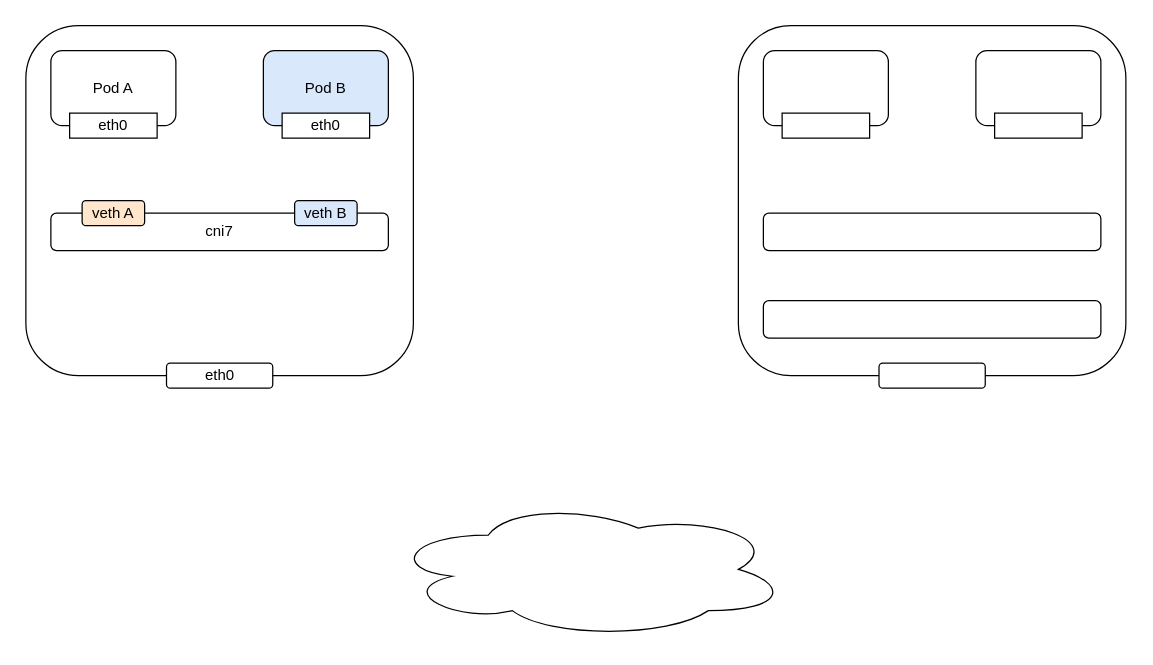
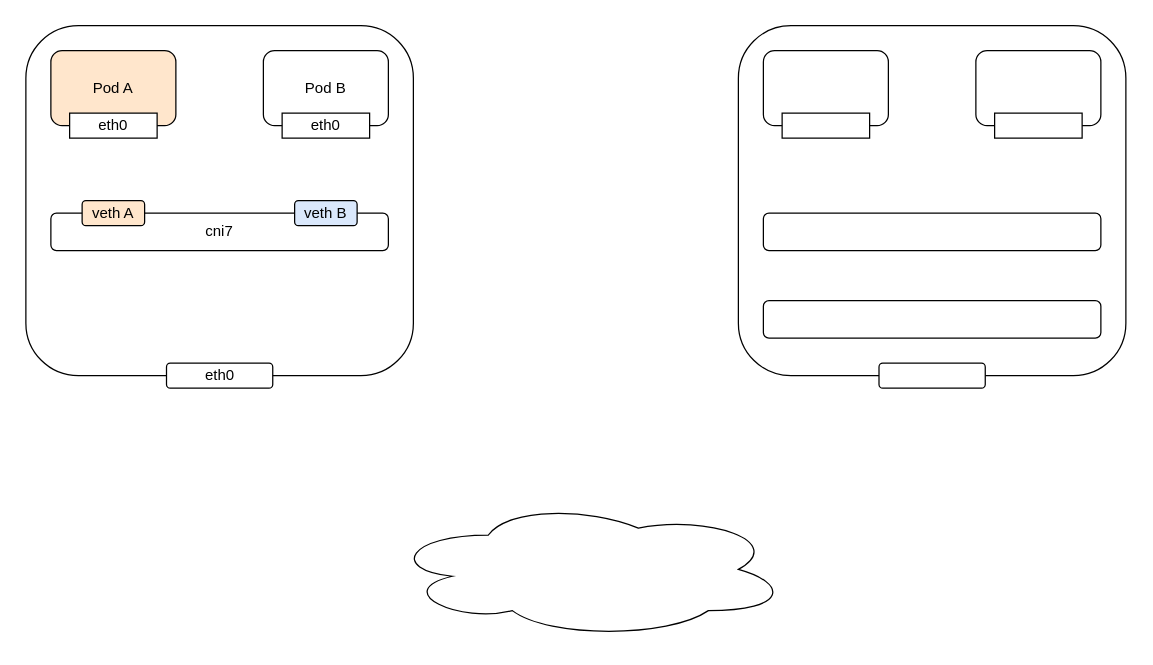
node "Pod A": fillcolor #ffffff -> #ffe6cc
node "Pod B": fillcolor #dae8fc -> #ffffff
